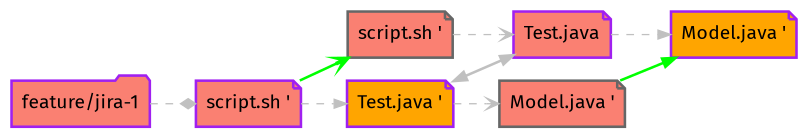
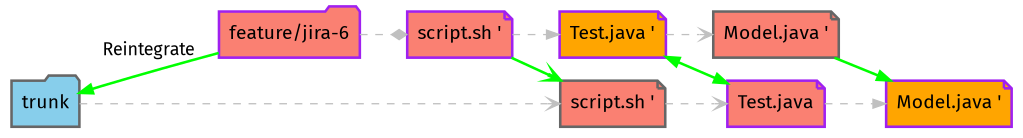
edge "Test.java" -- "Test.java '": color gray -> green
node "trunk": added
node "feature/jira-1": label "feature/jira-1" -> "feature/jira-6"
